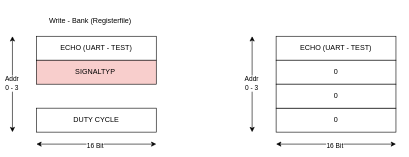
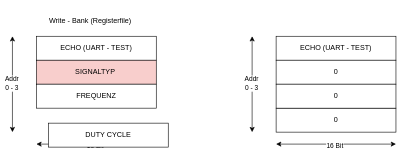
node "FREQUENZ": added
node "DUTY CYCLE": moved (96, 120) -> (108, 135)
